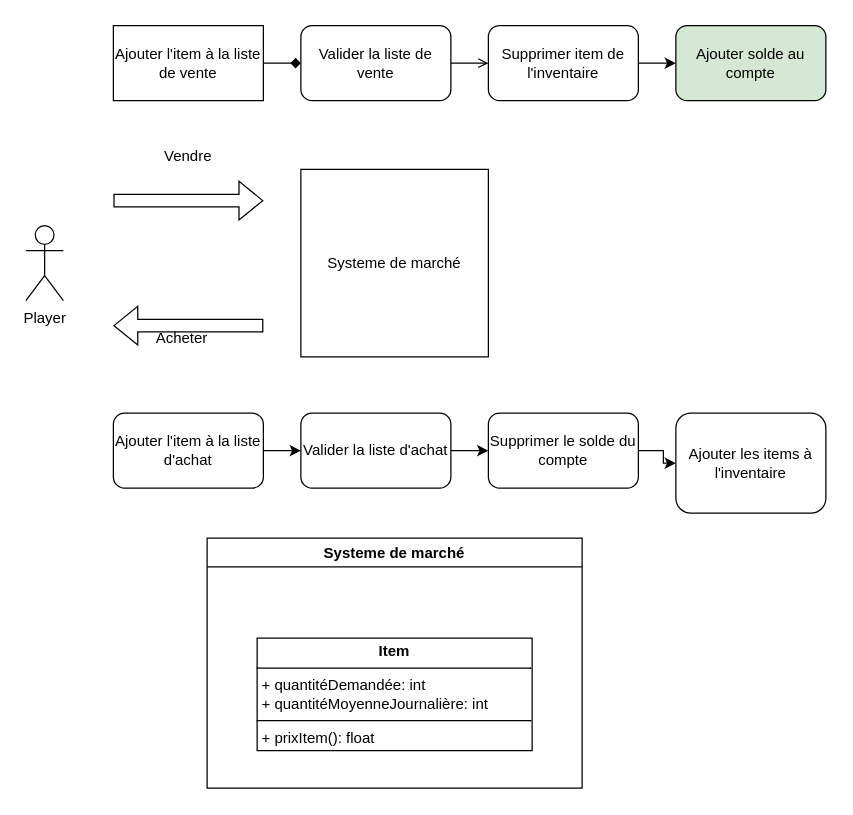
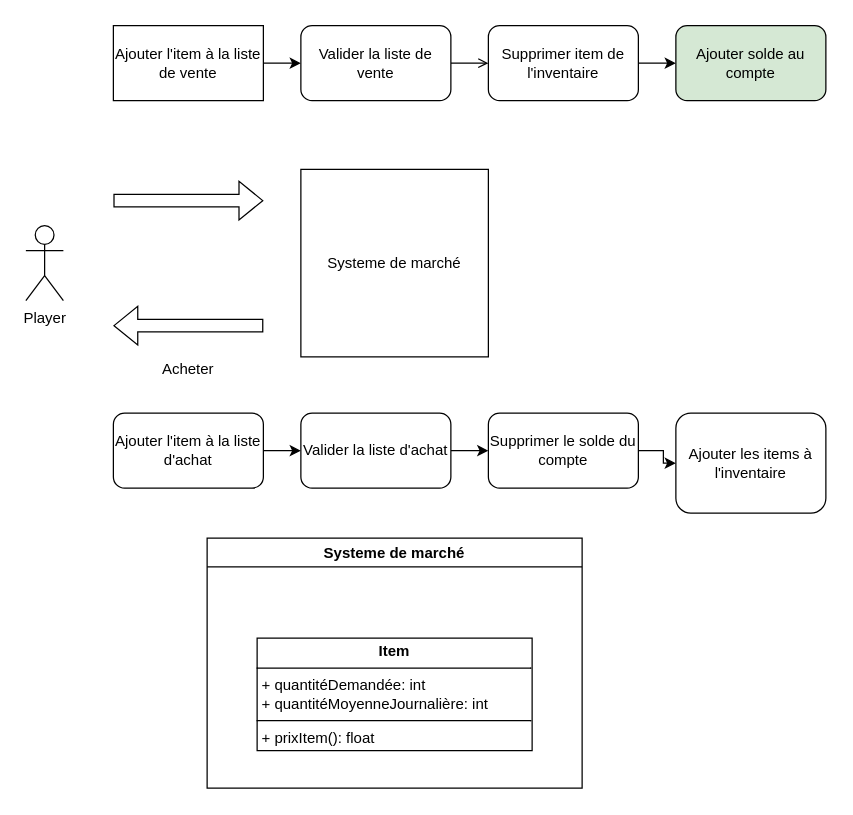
edge "Ajouter l'item à la liste de vente" -> "Valider la liste de vente": arrowhead diamond -> classic
node "Vendre": removed
node "Acheter": moved (182, 338) -> (188, 369)
